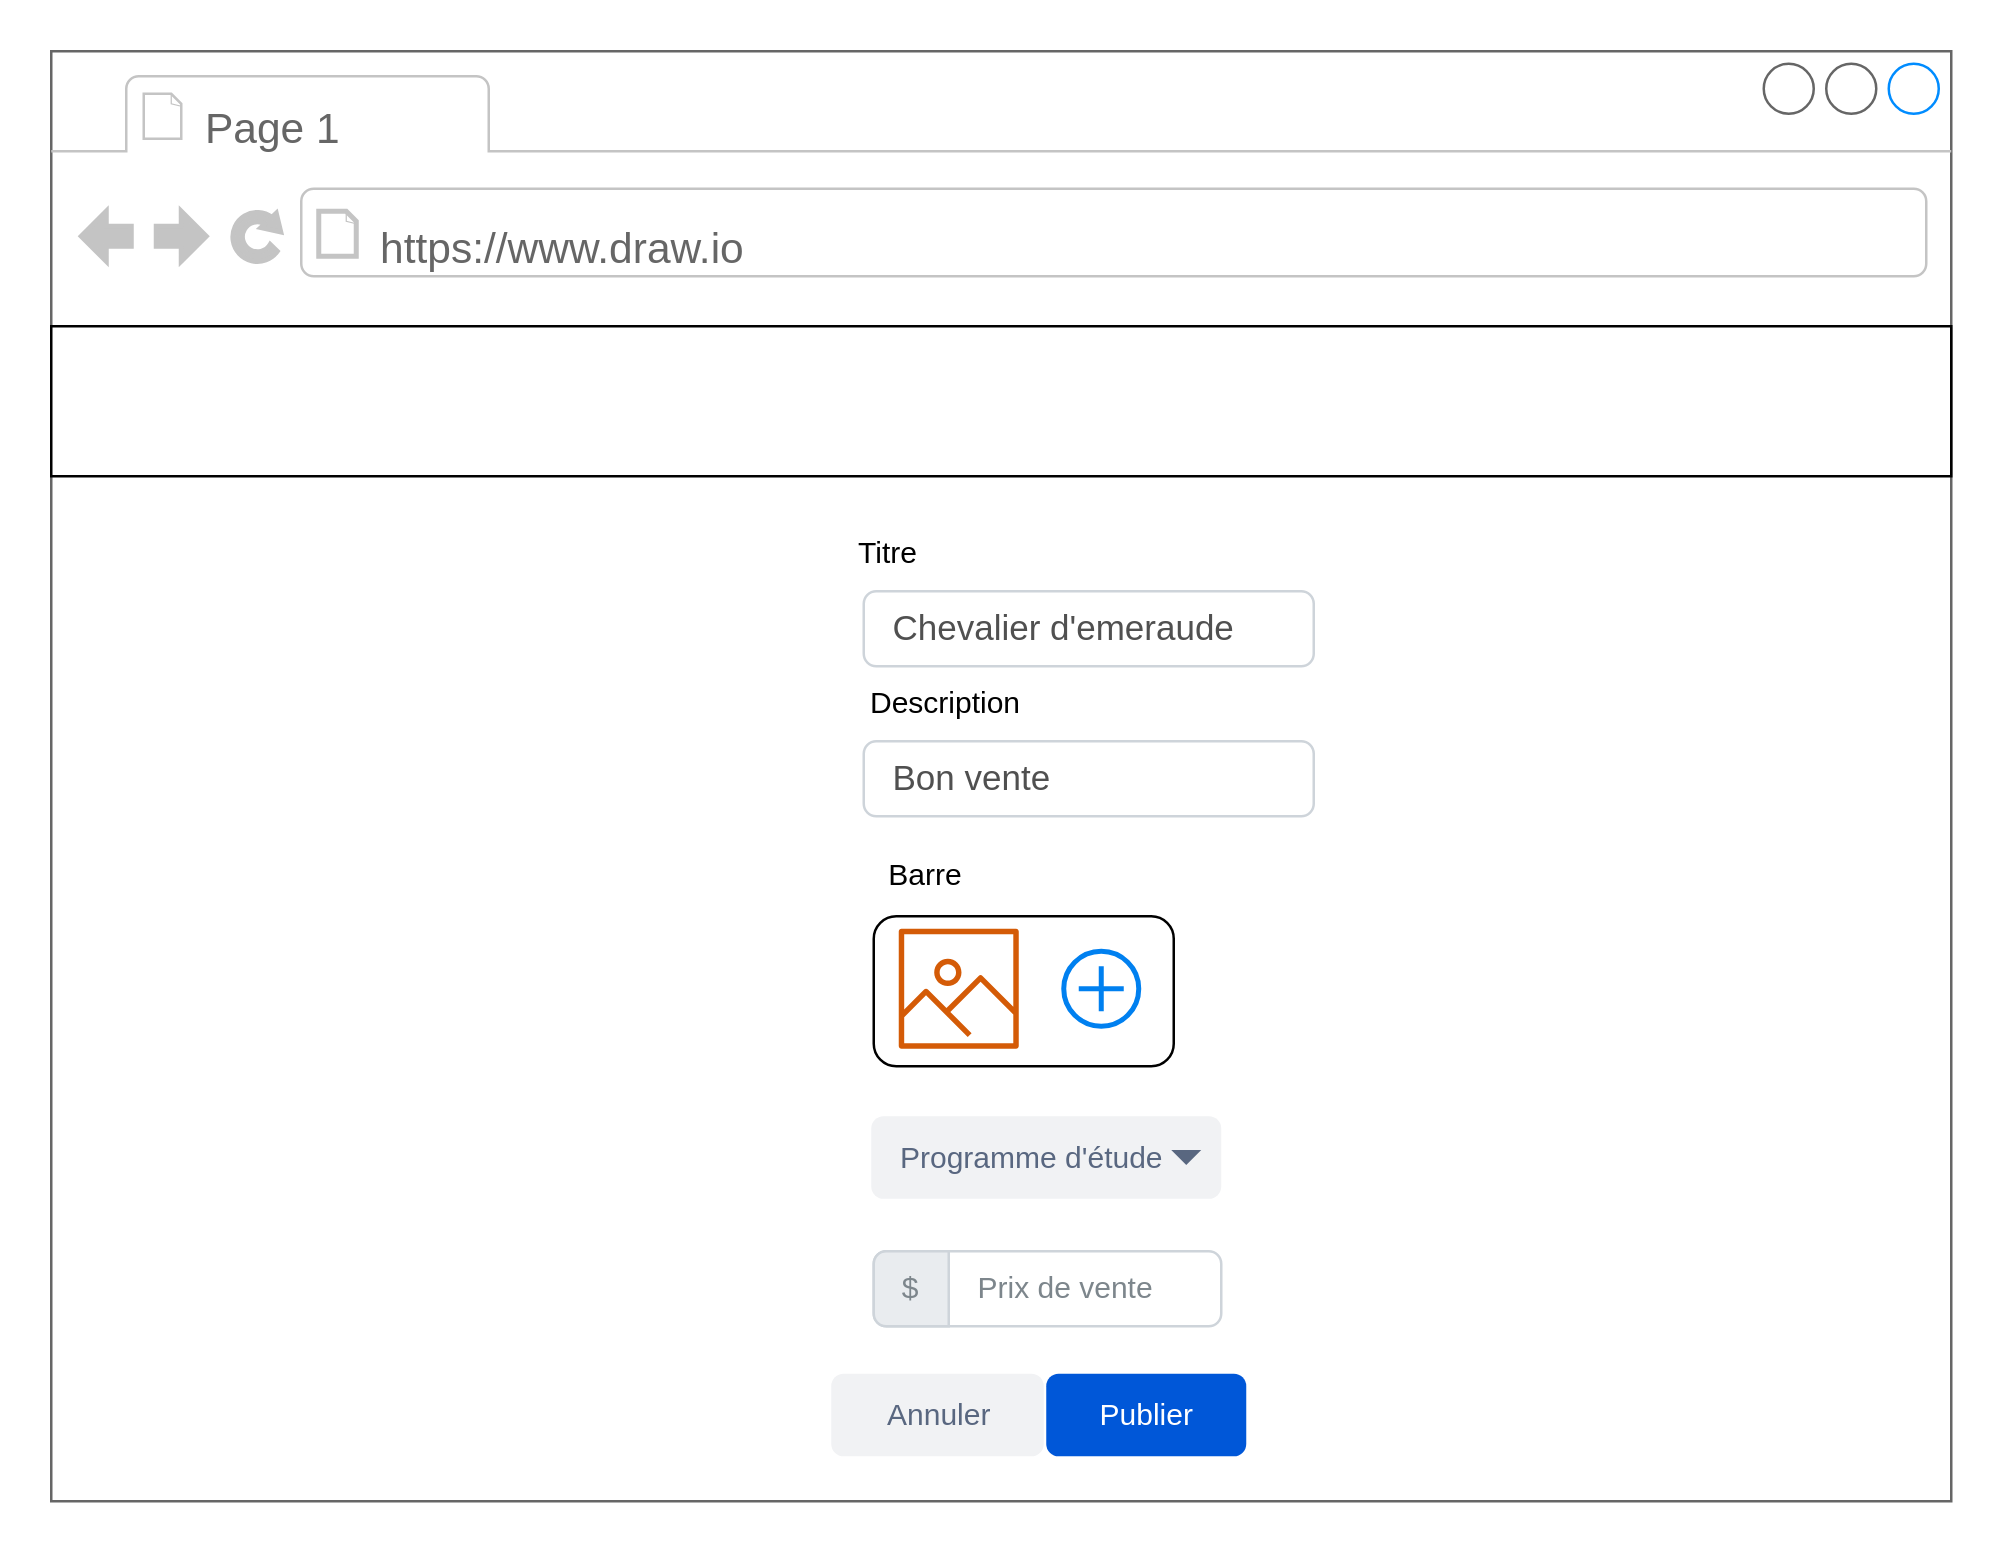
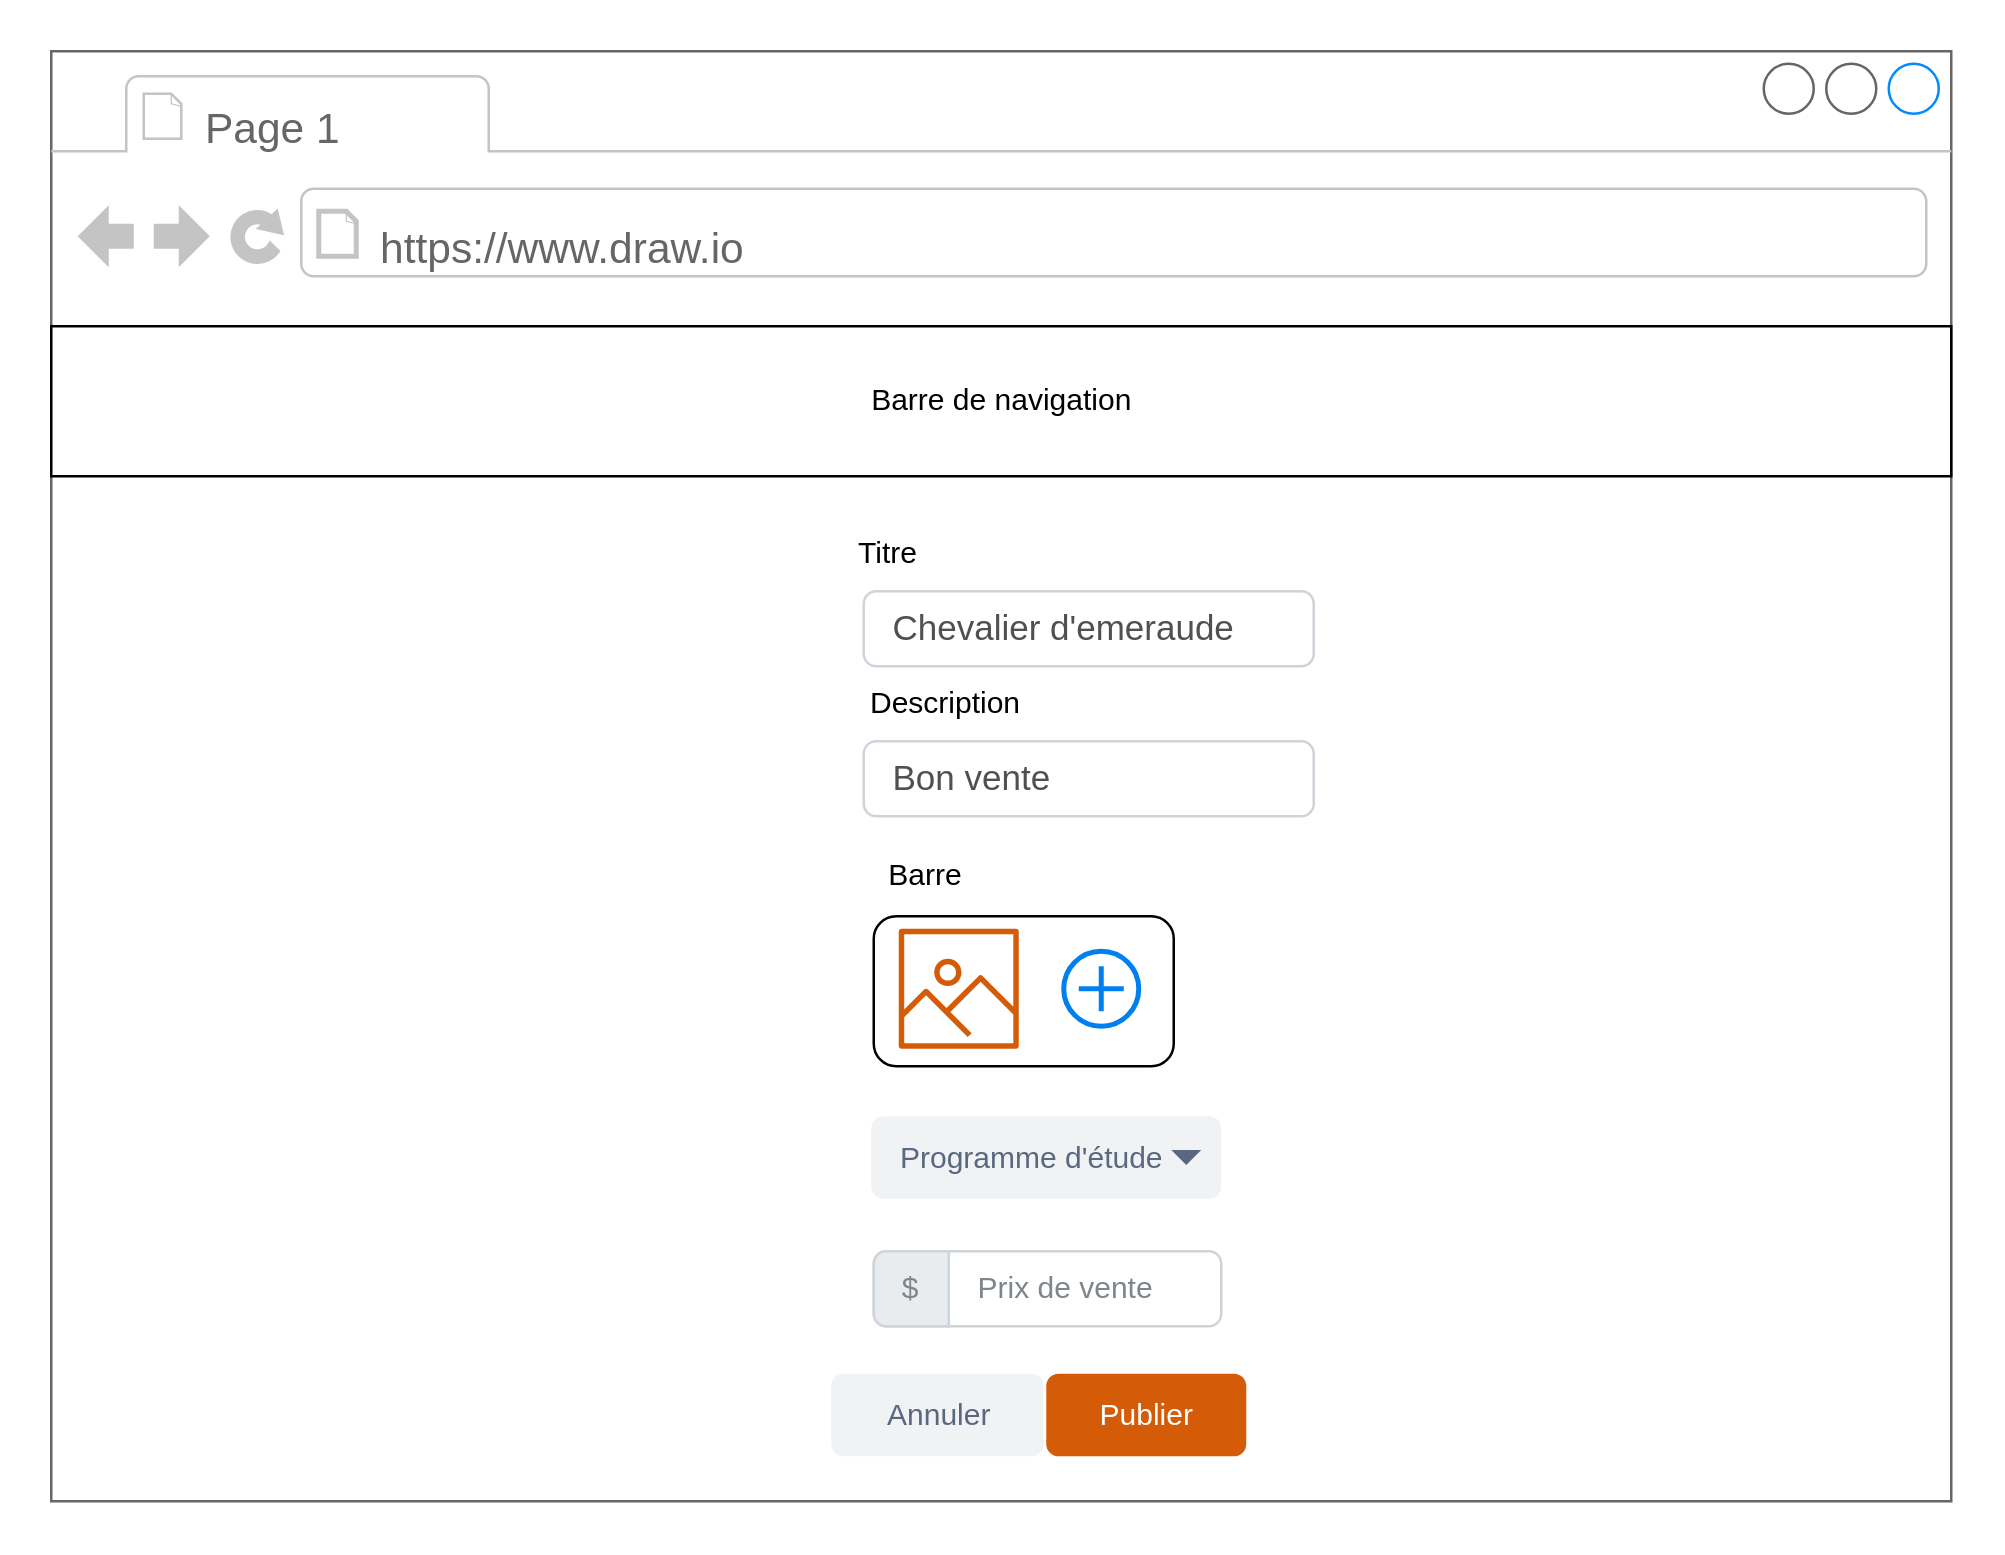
node "Barre de navigation": added
node "Publier": fillcolor #0057d8 -> #d45b07
